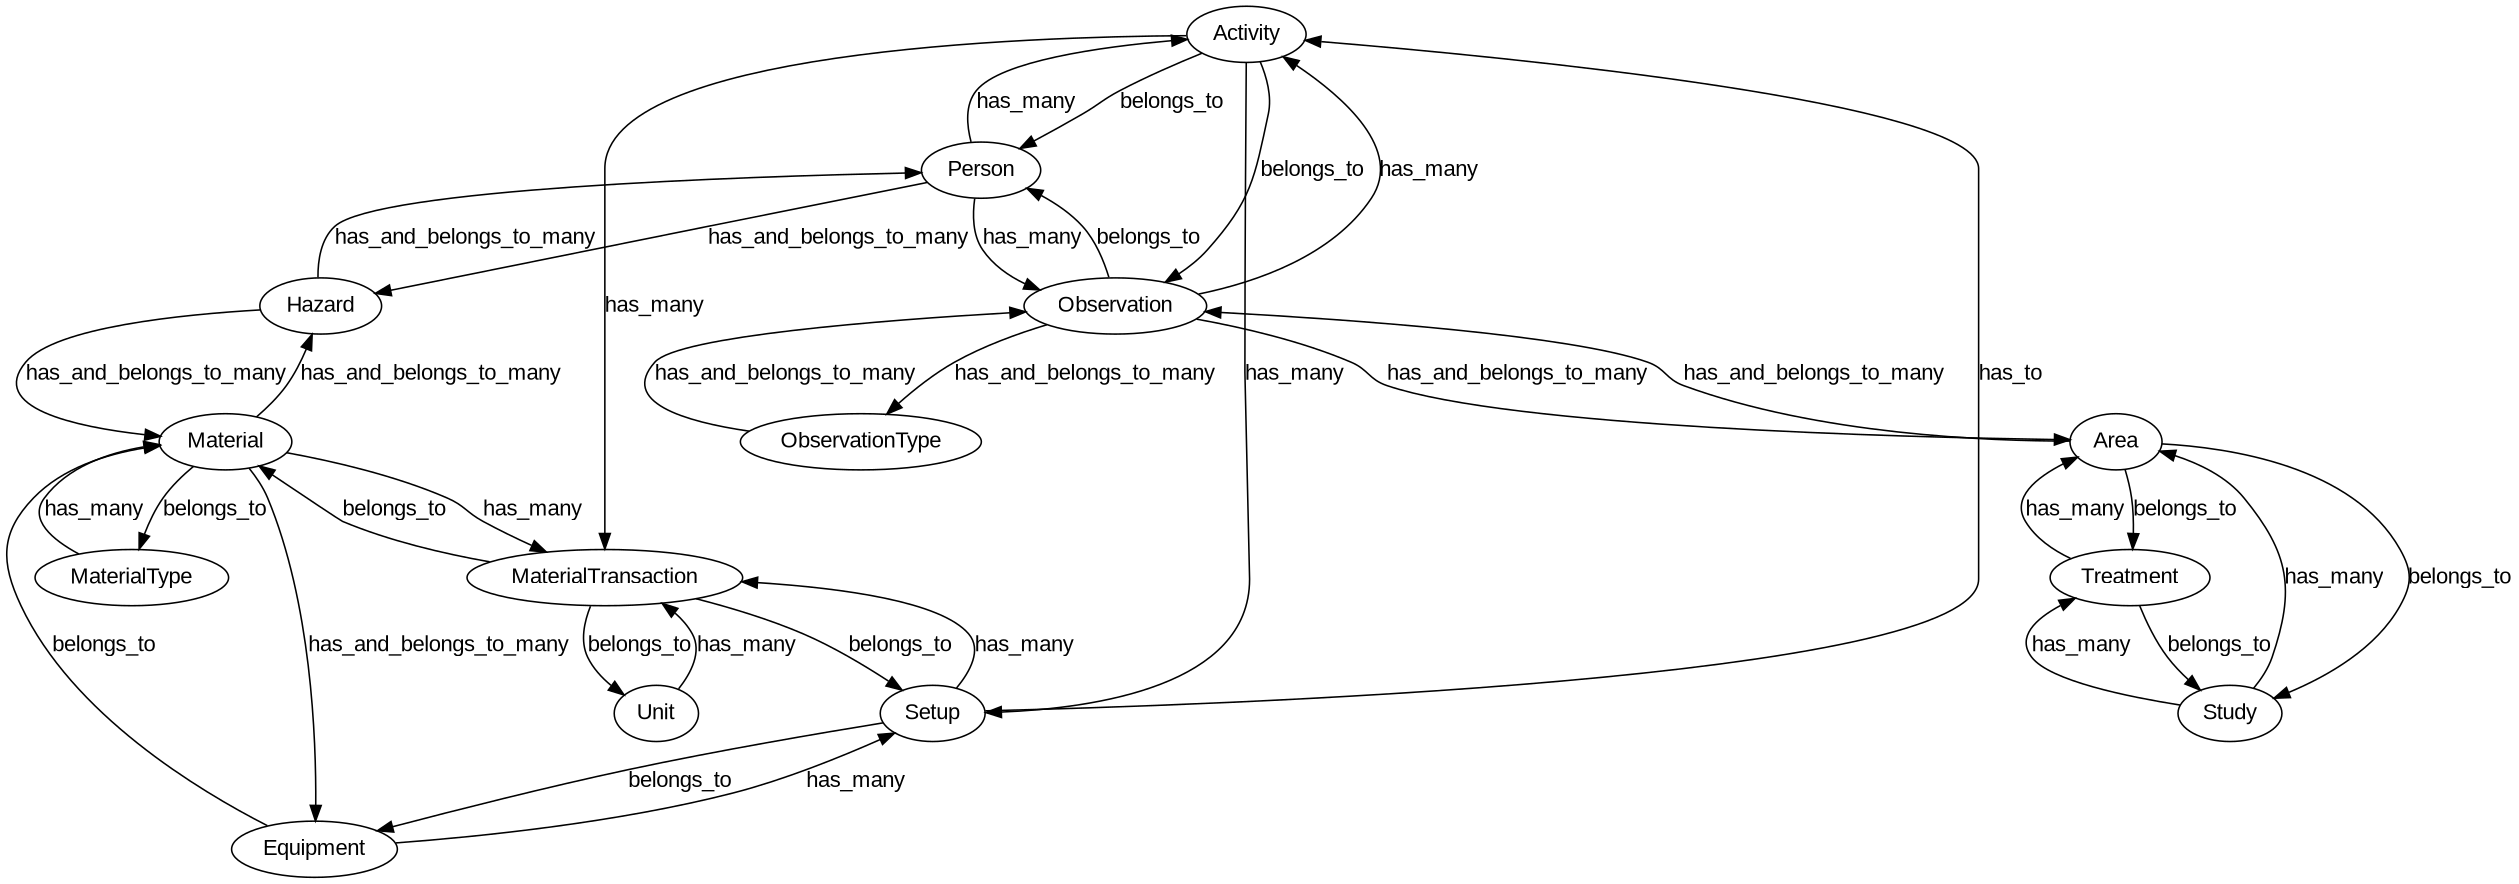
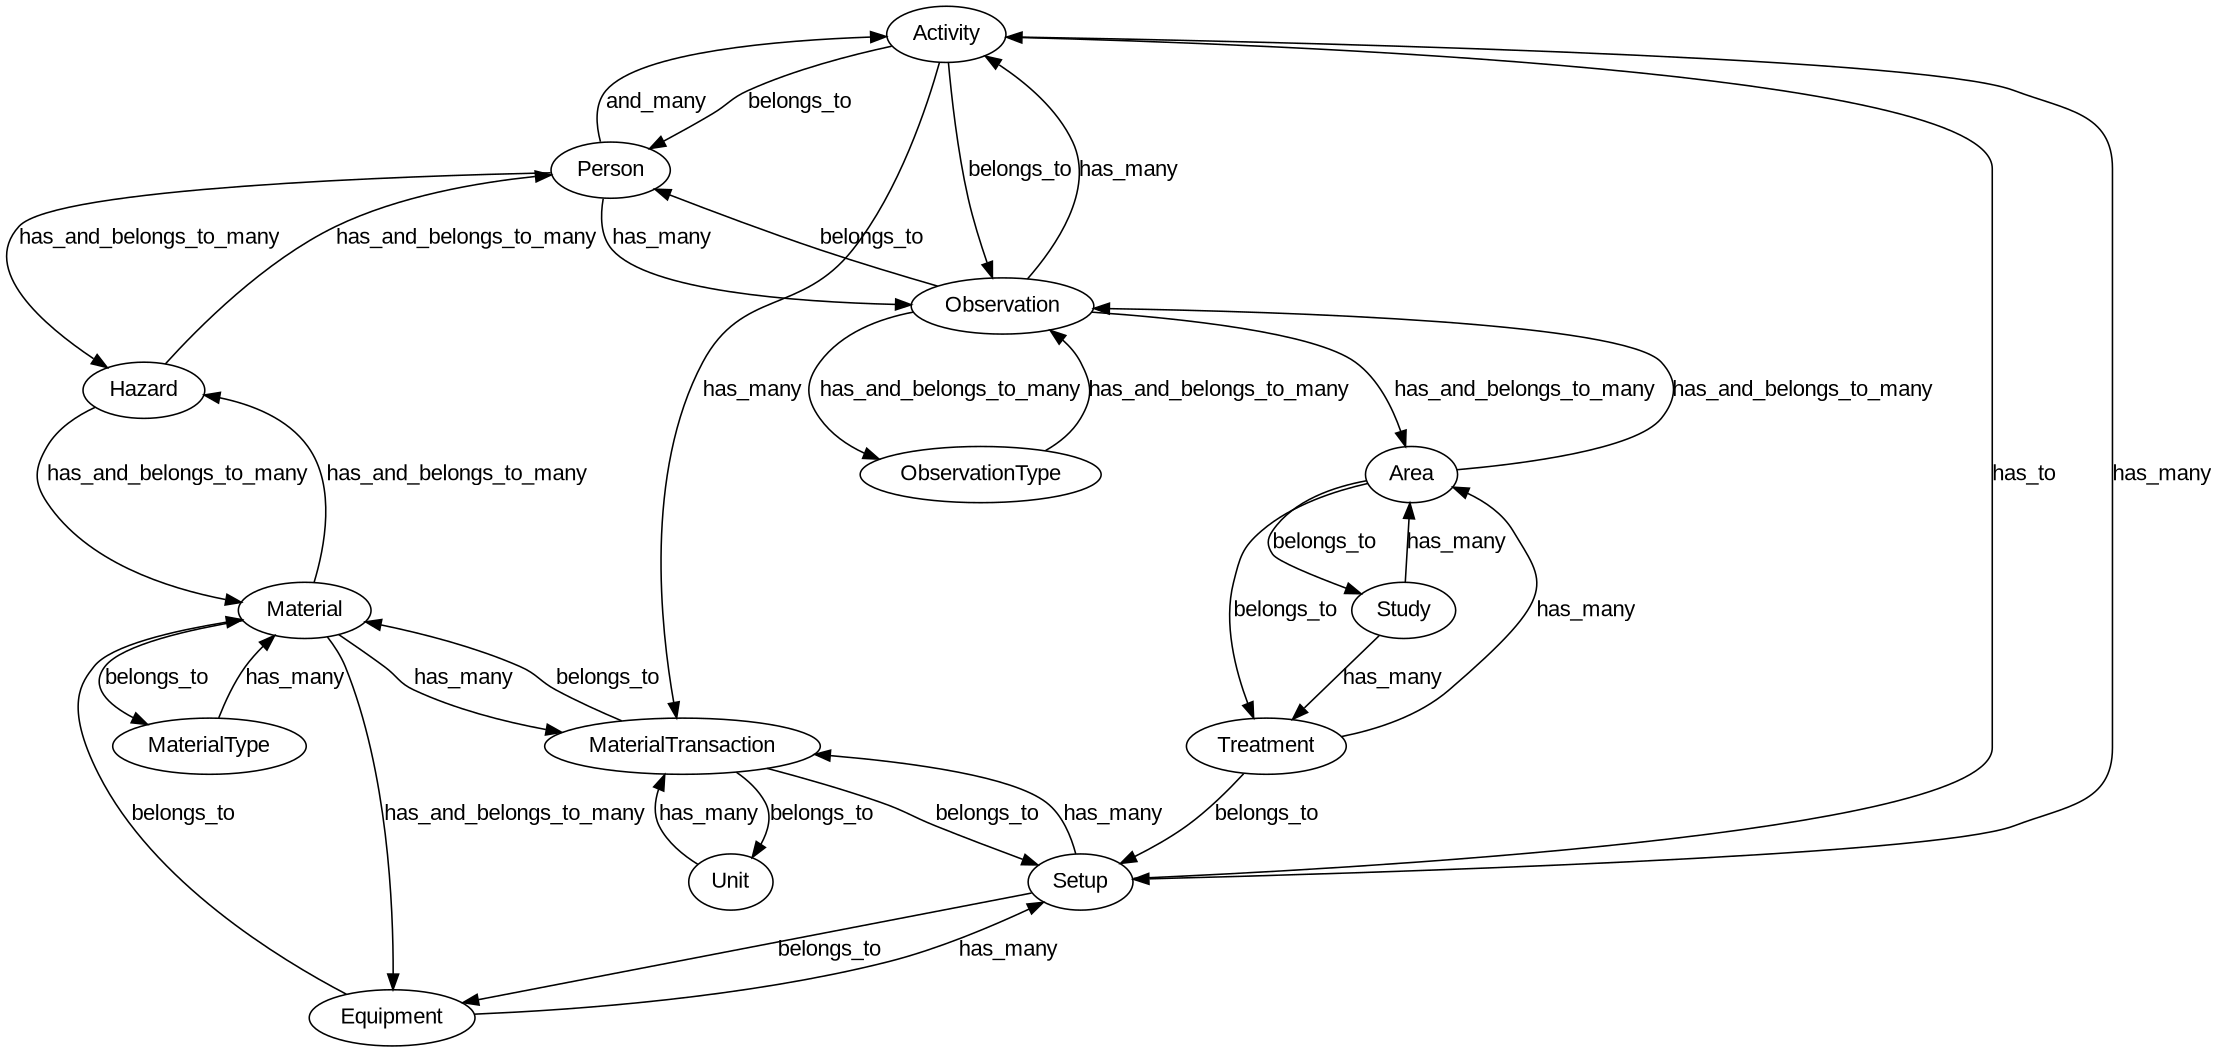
edge "Person" -> "Activity": label "has_many" -> "and_many"
edge "Treatment" -> "Study": now "Treatment" -> "Setup"
